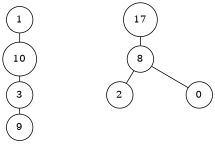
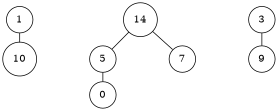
node "17": label "17" -> "14"
node "8": label "8" -> "5"
node "7": added
edge "10" -- "3": removed
node "2": removed
